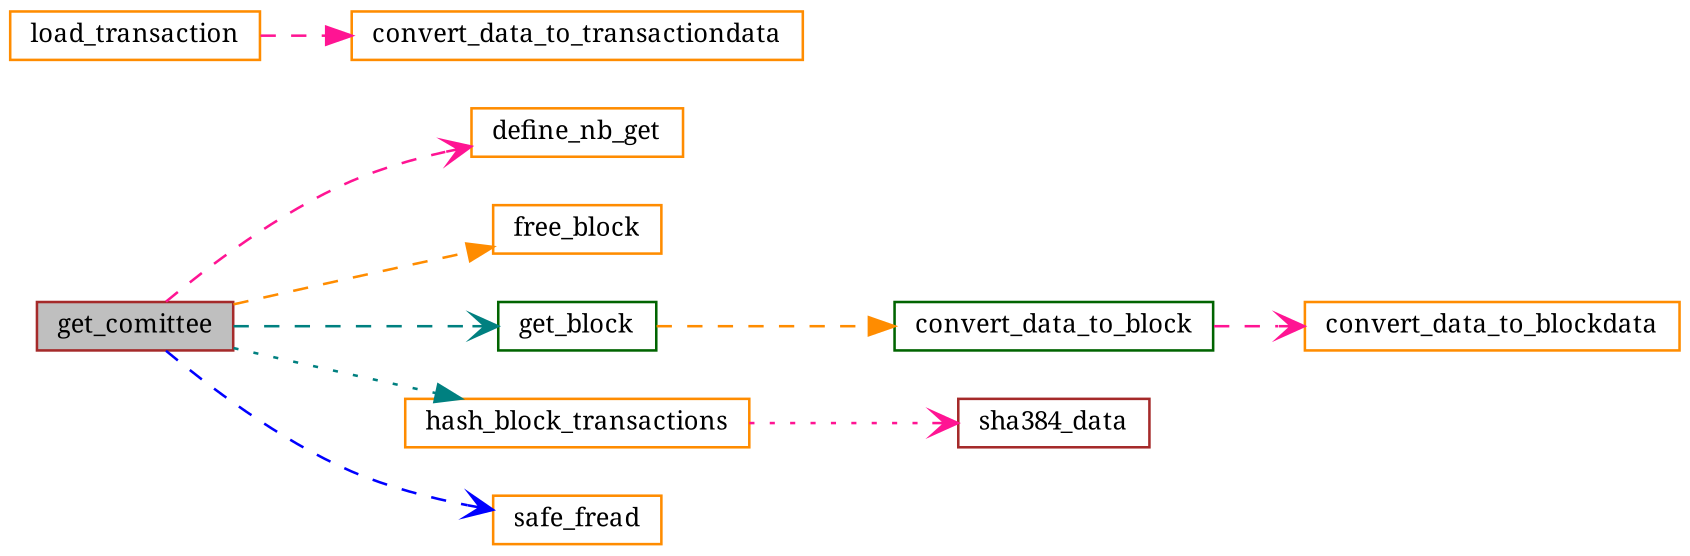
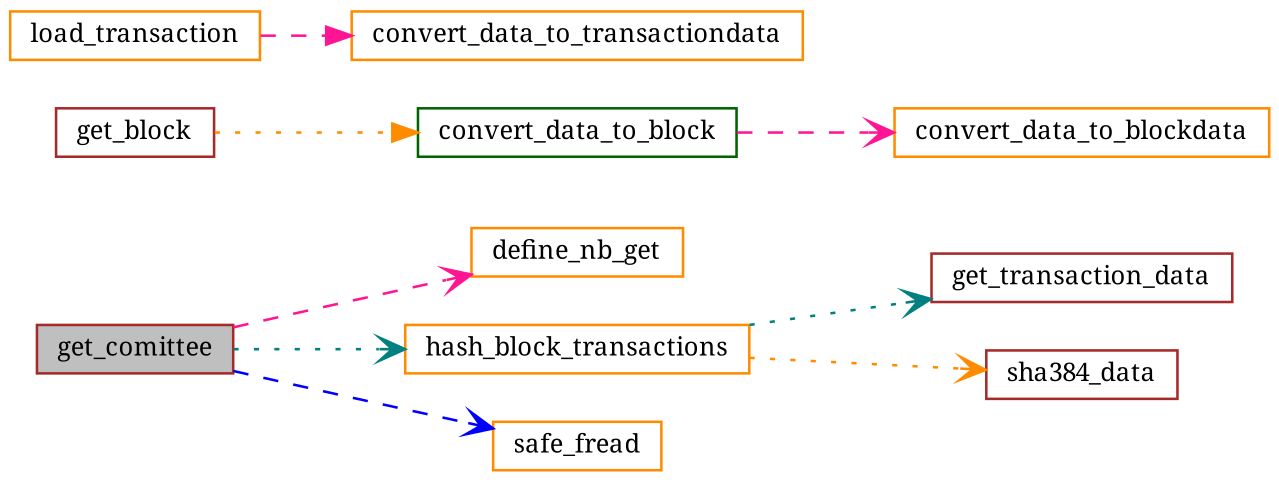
node "free_block": removed
node "get_transaction_data": added
edge "get_comittee" -> "get_block": removed
node "get_block": color darkgreen -> brown
edge "get_block" -> "convert_data_to_block": style dashed -> dotted
edge "get_comittee" -> "hash_block_transactions": arrowhead normal -> vee
edge "hash_block_transactions" -> "sha384_data": color deeppink -> darkorange
